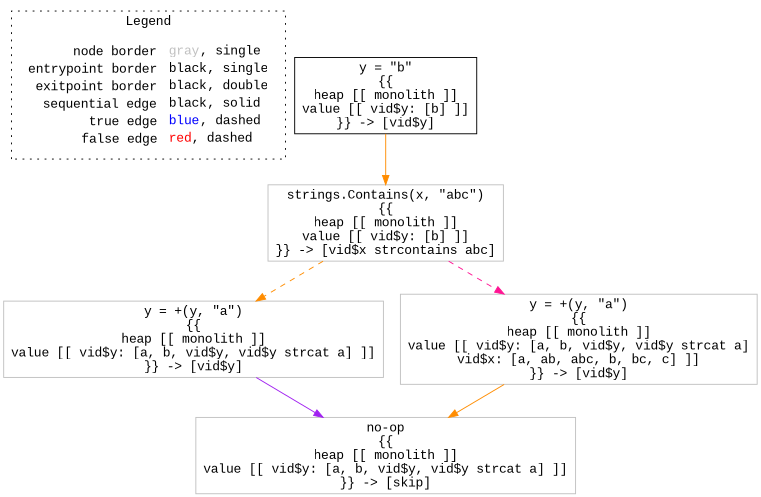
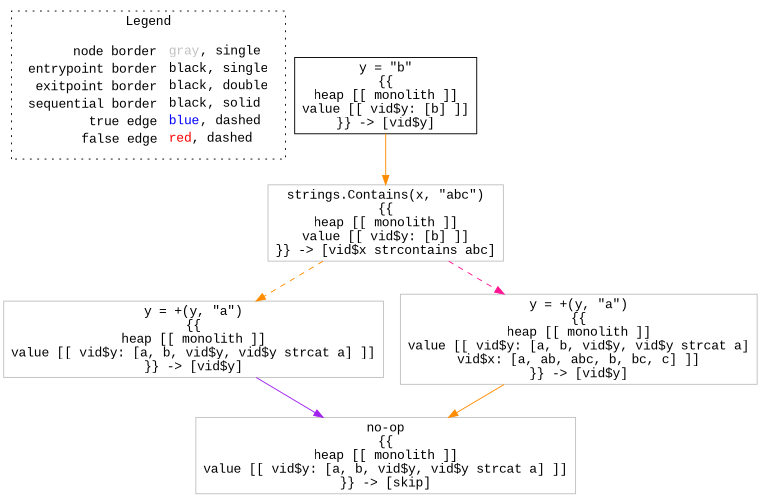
node "node border": text "sequential edge" -> "sequential border"
